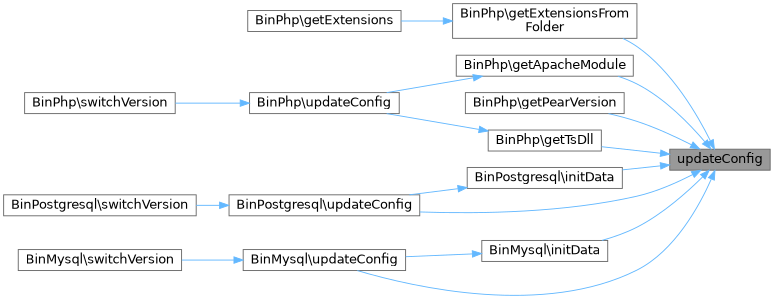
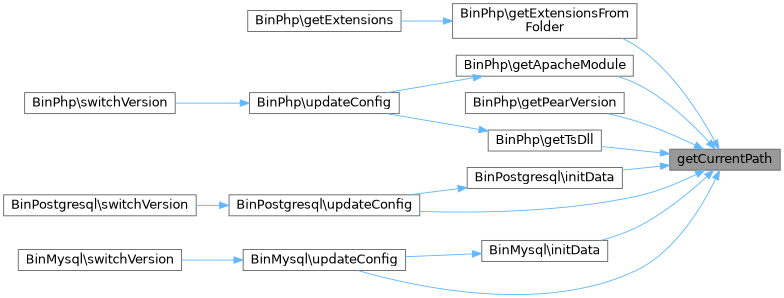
node "updateConfig": label "updateConfig" -> "getCurrentPath"
